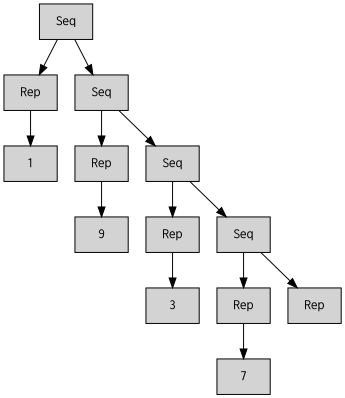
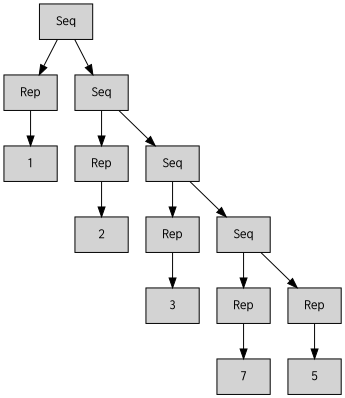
node "9": label "9" -> "2"
node "5": added
